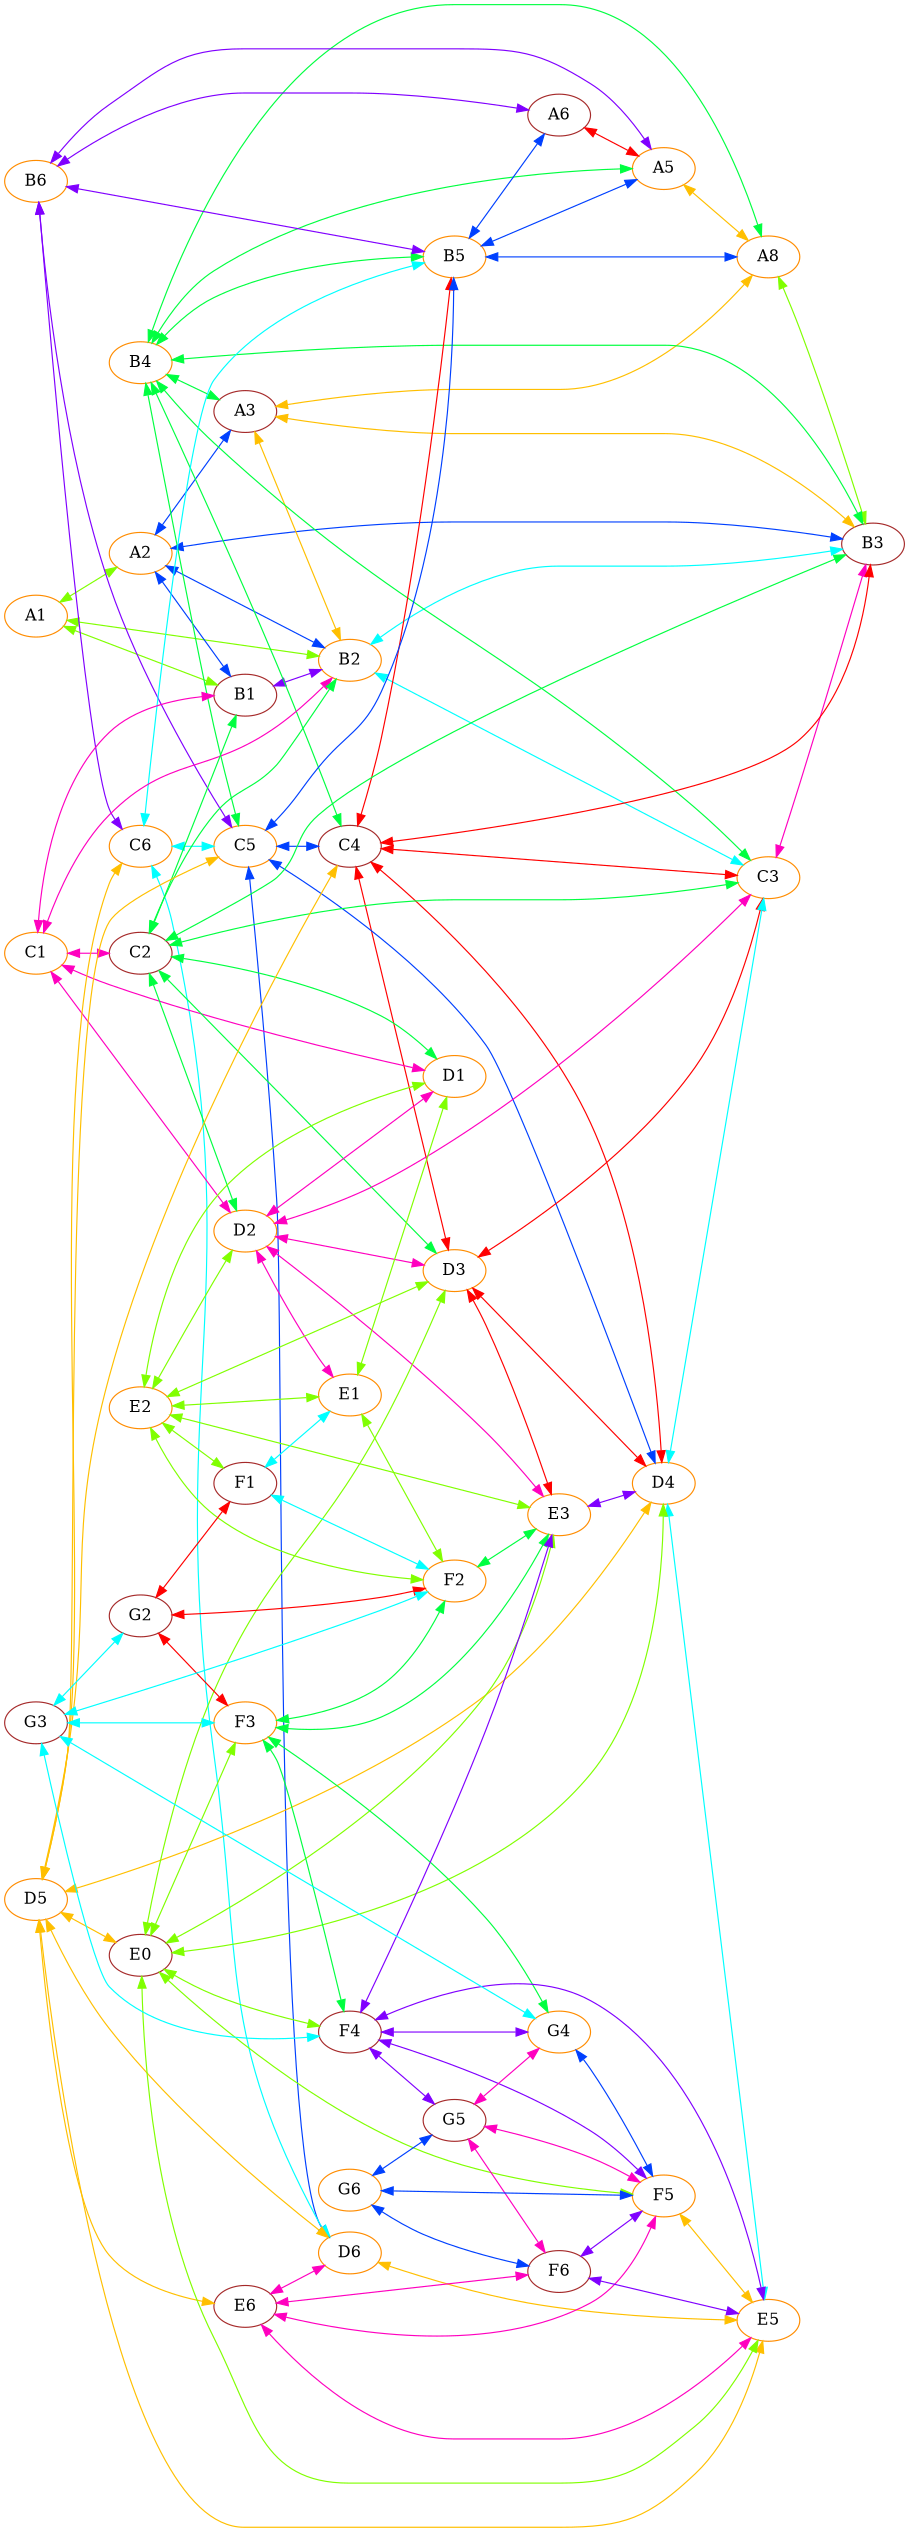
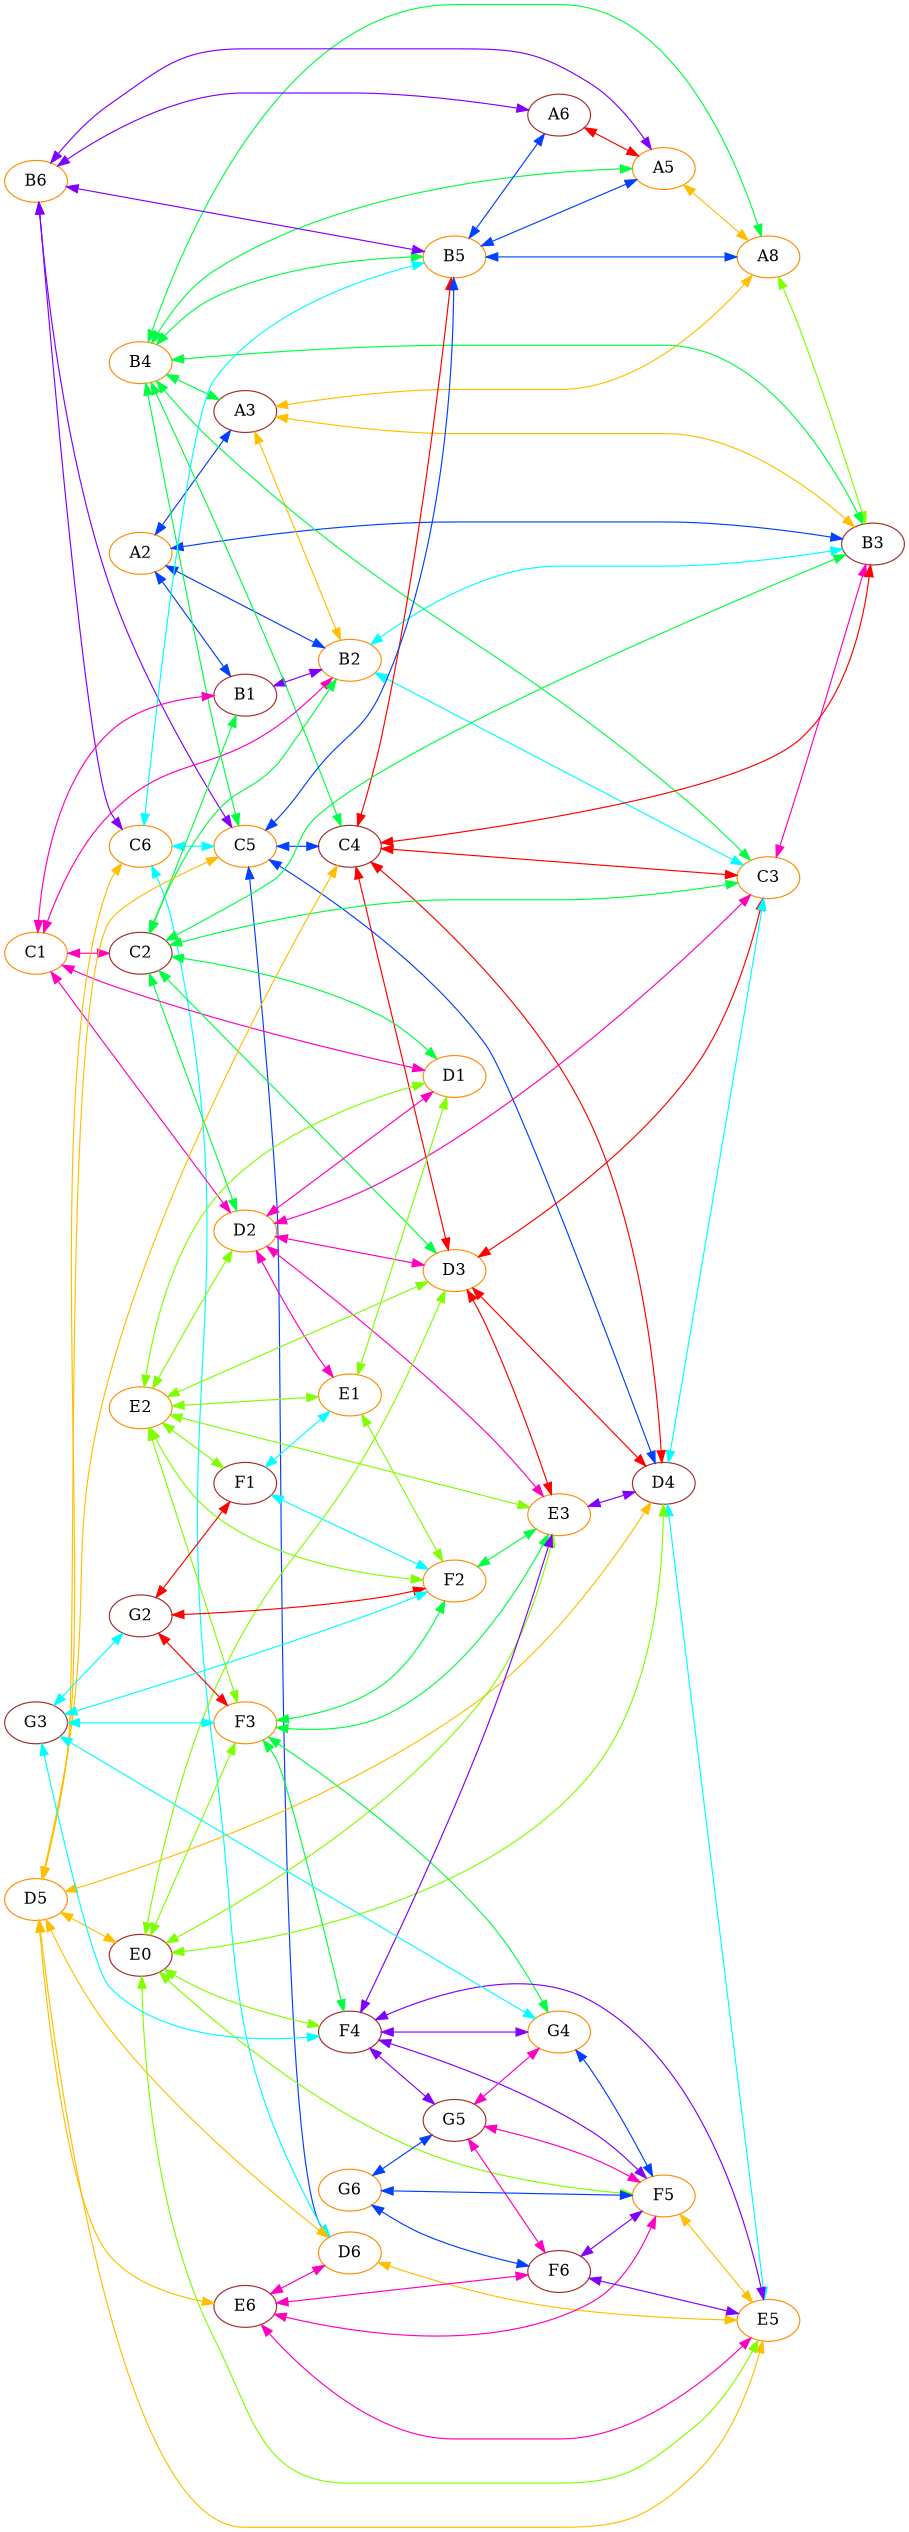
node "A1": removed
node "D4": color darkorange -> brown
edge "E2" -- "F3": added
